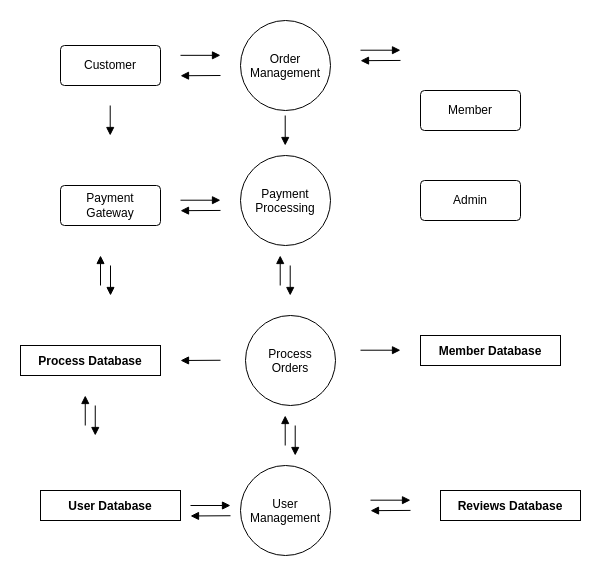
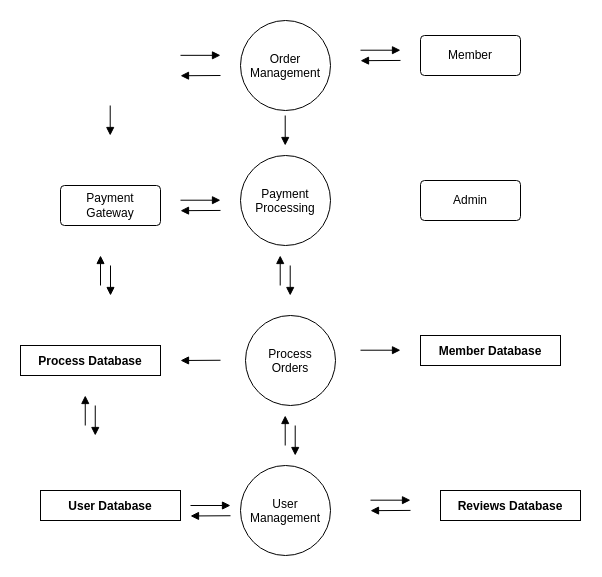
node "Customer": removed
node "Member": moved (471, 111) -> (471, 56)
